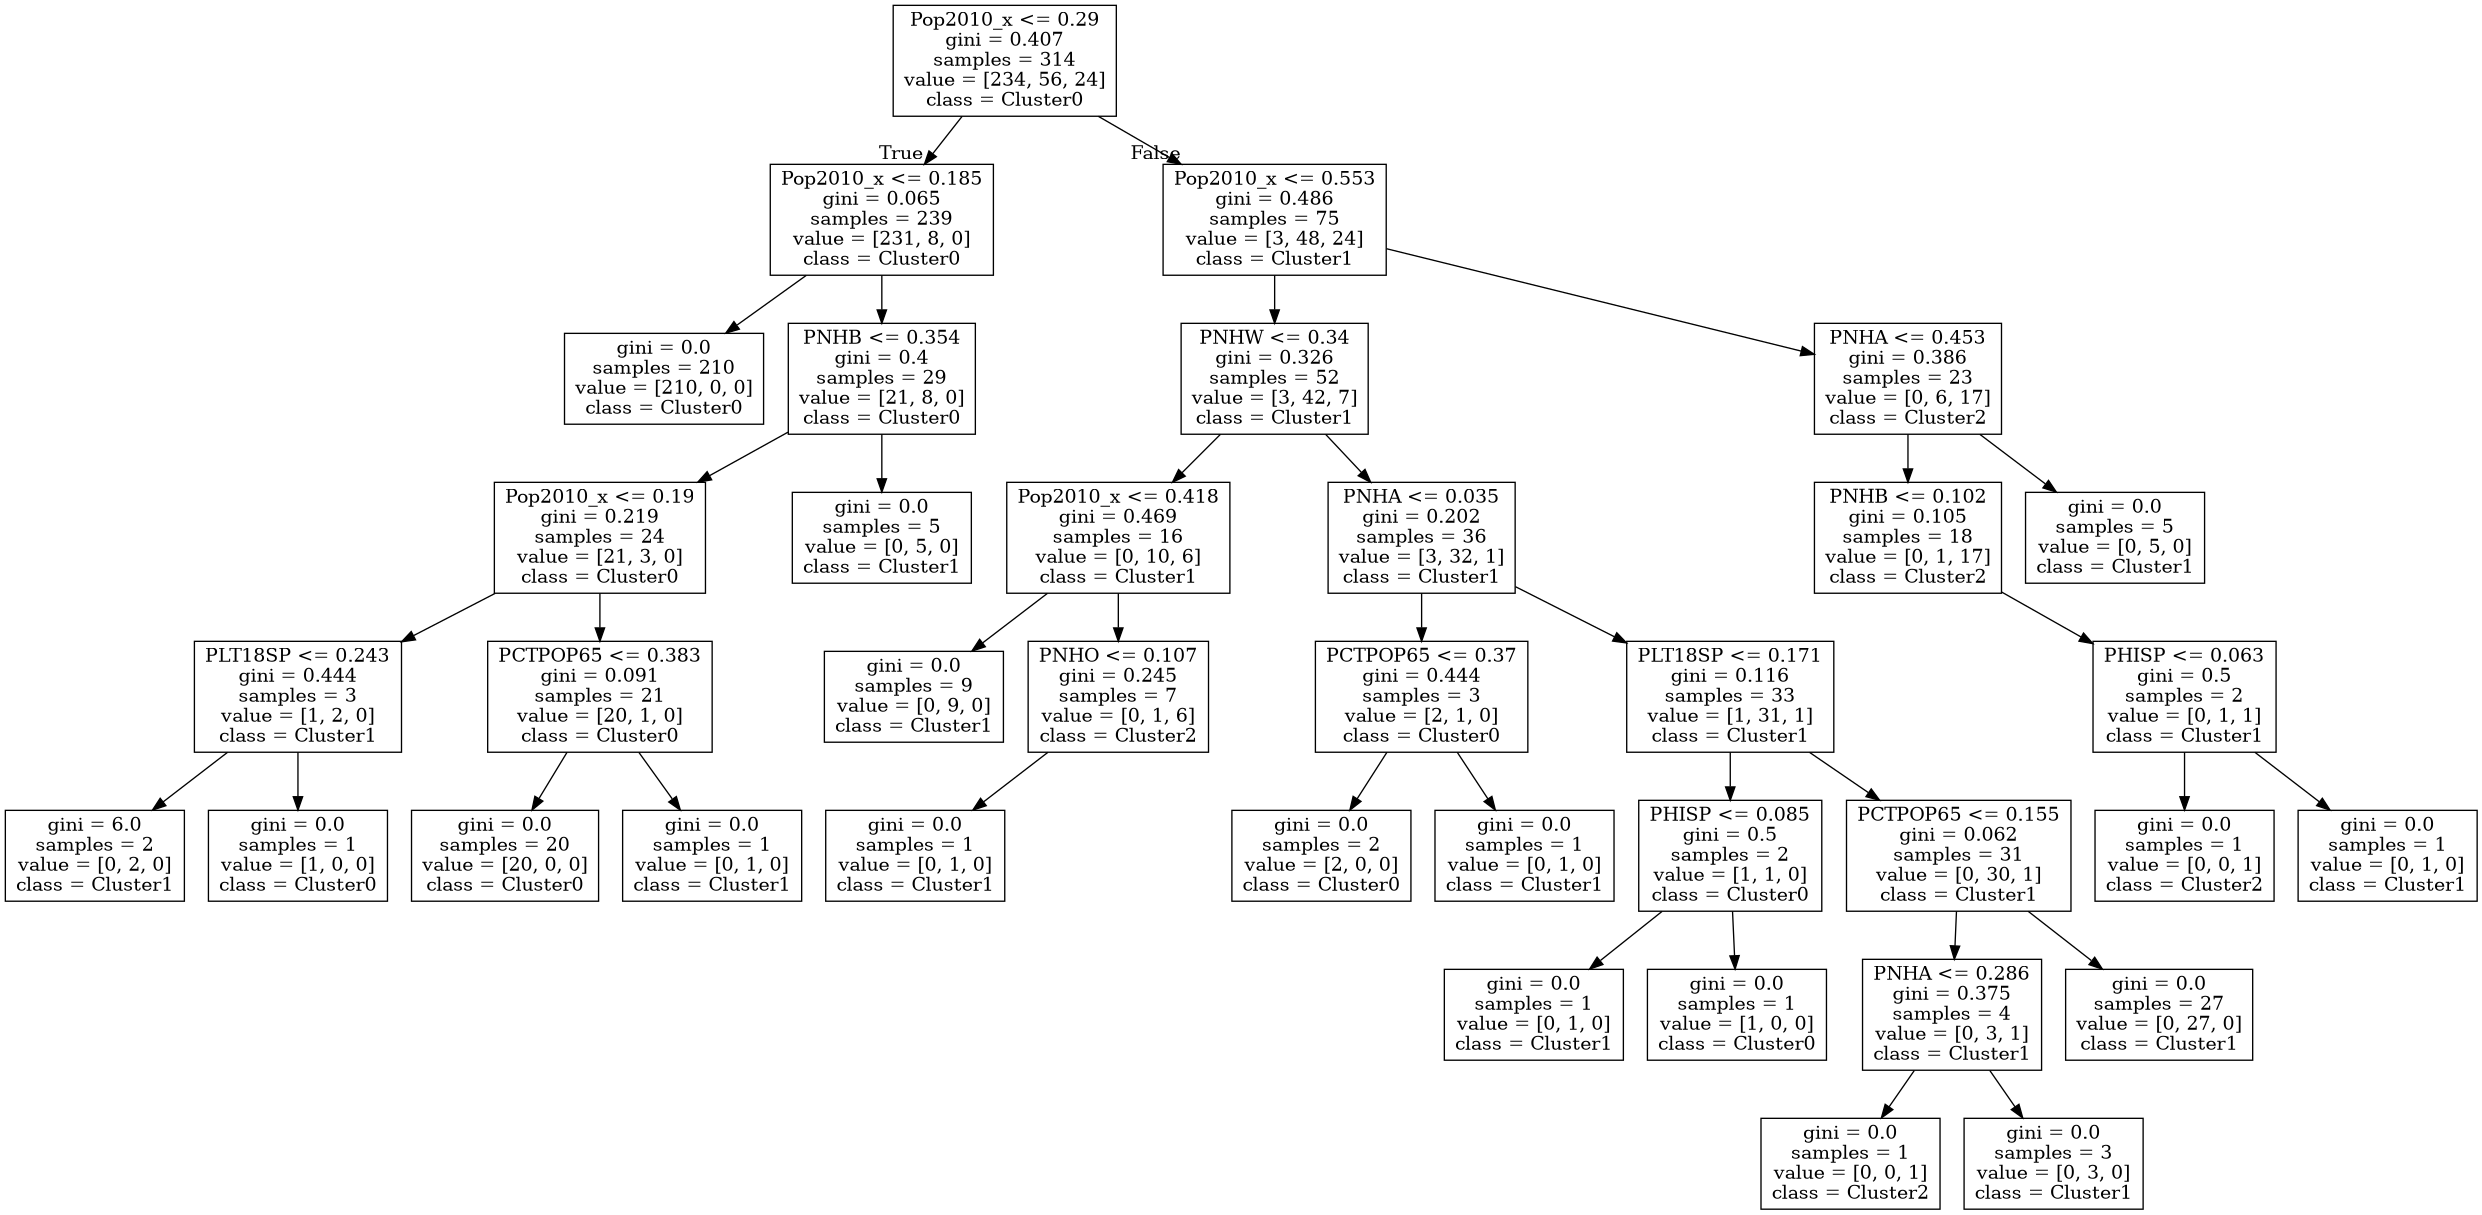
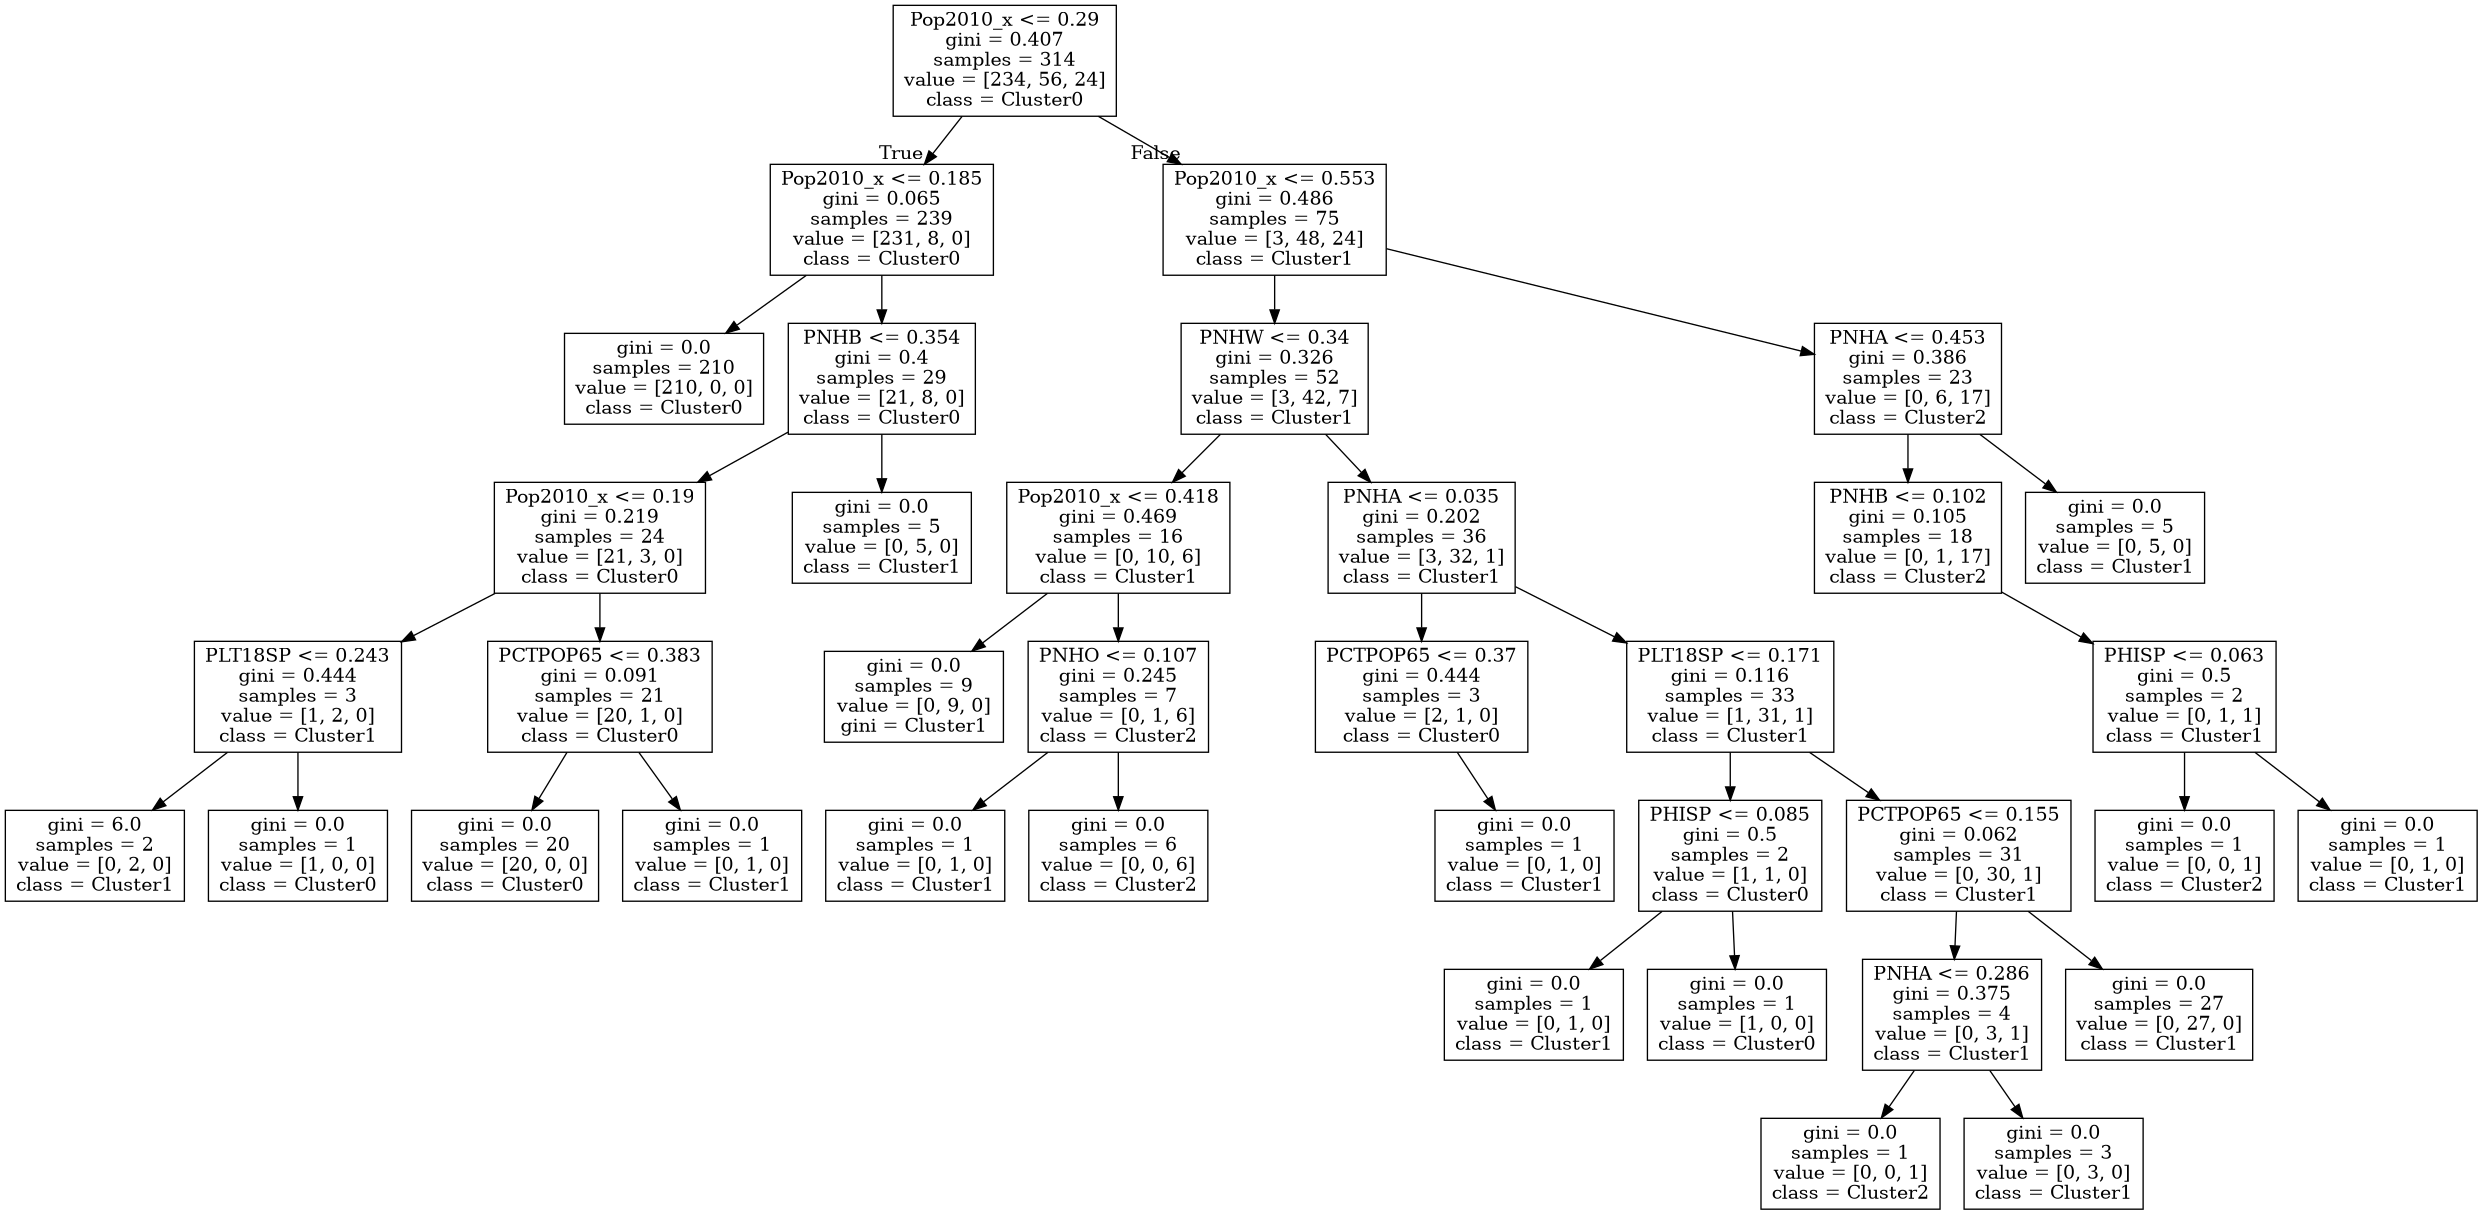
node "gini = 0.0 samples = 9 value = [0, 9, 0] class = Cluster1": label "gini = 0.0 samples = 9 value = [0, 9, 0] class = Cluster1" -> "gini = 0.0 samples = 9 value = [0, 9, 0] gini = Cluster1"
node "gini = 0.0 samples = 6 value = [0, 0, 6] class = Cluster2": added
node "gini = 0.0 samples = 2 value = [2, 0, 0] class = Cluster0": removed
